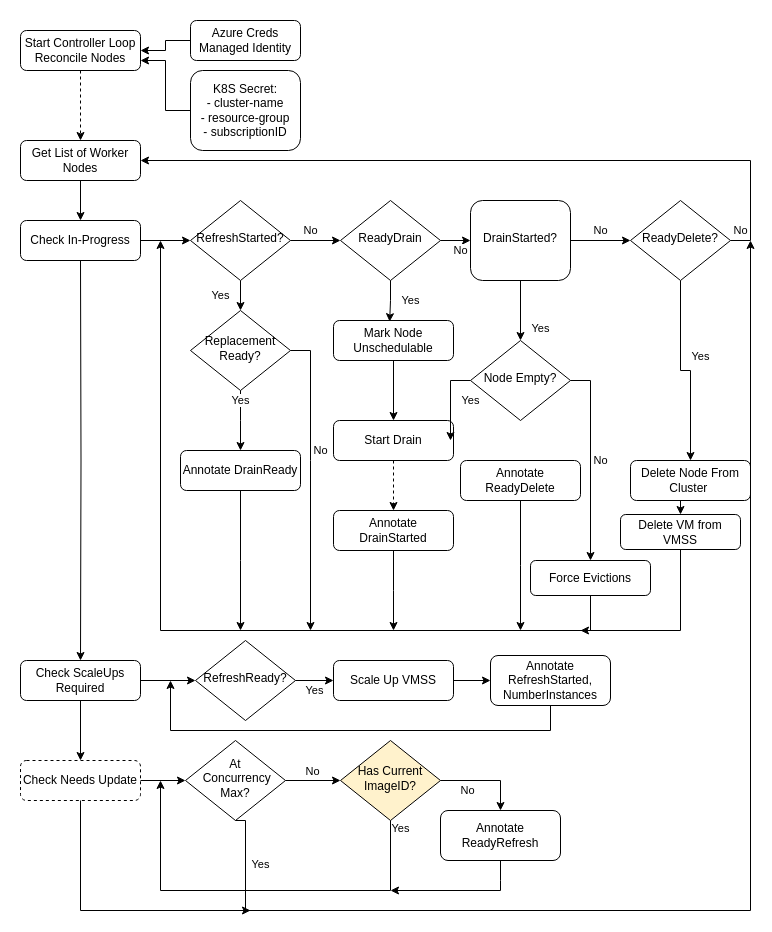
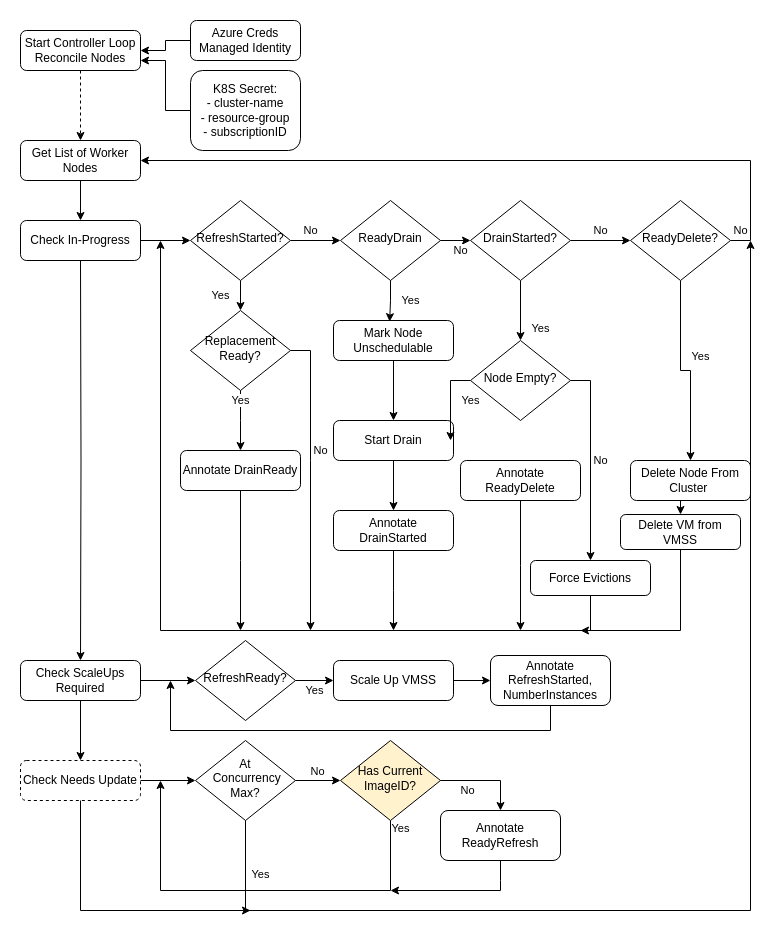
node "DrainStarted?": shape rounded rectangle -> diamond
edge "Start Drain" -> "Annotate DrainStarted": style dashed -> solid
node "At Concurrency Max?": moved (236, 781) -> (246, 781)
